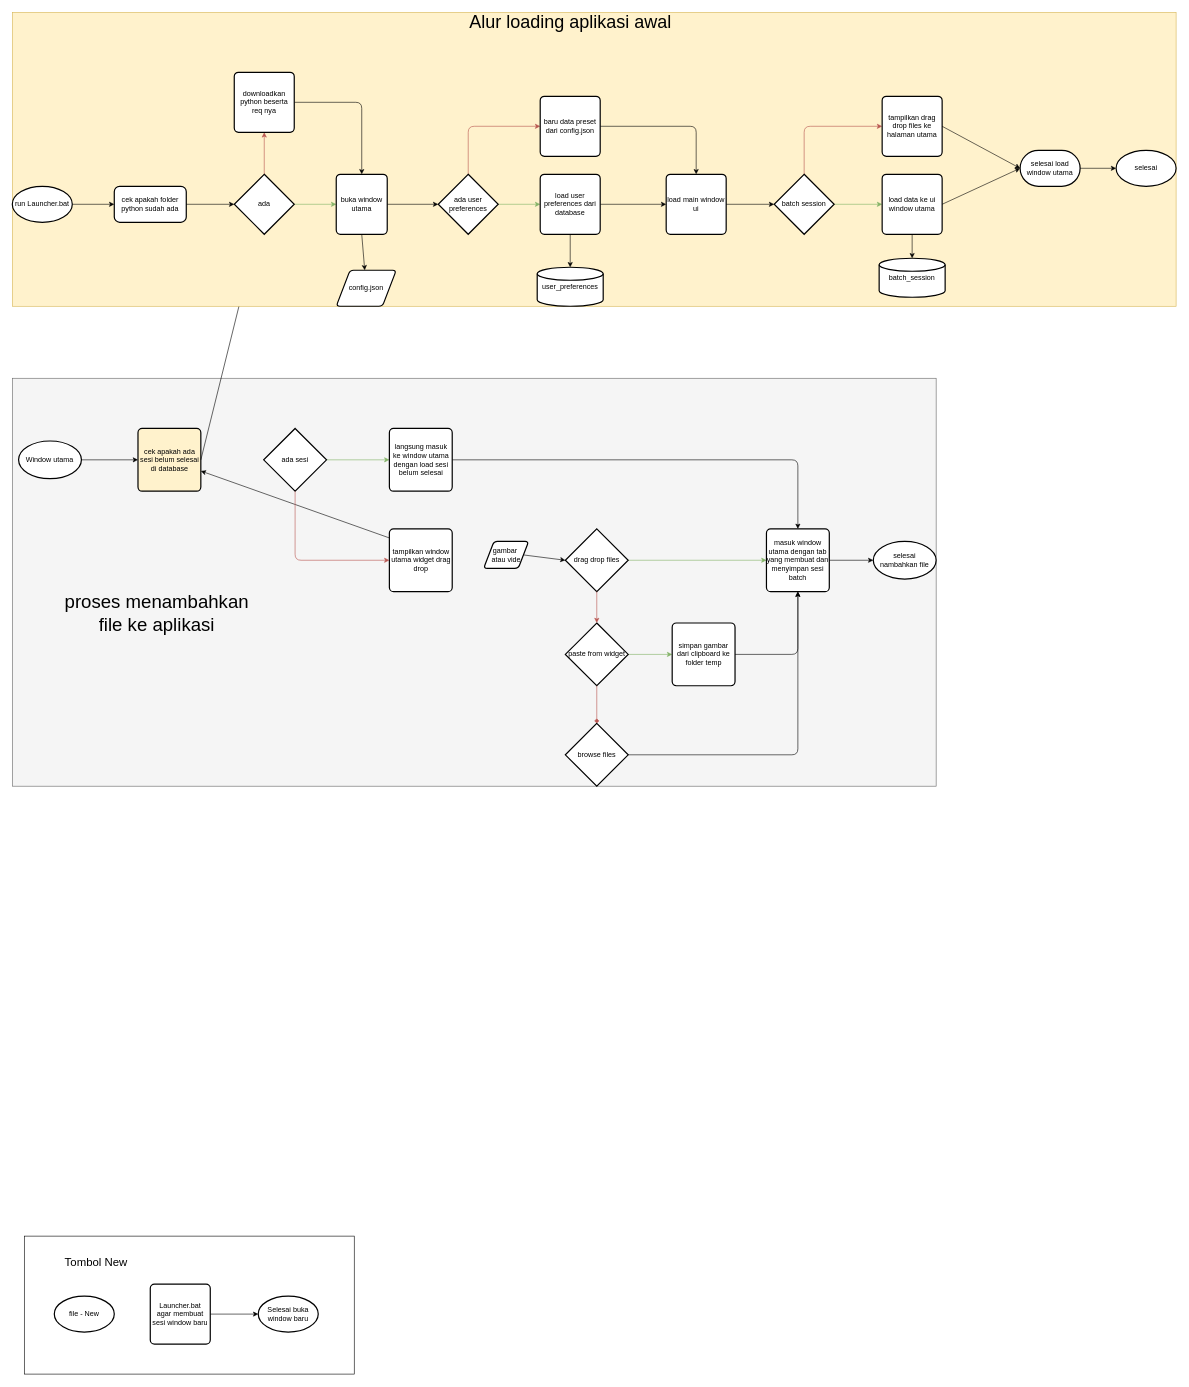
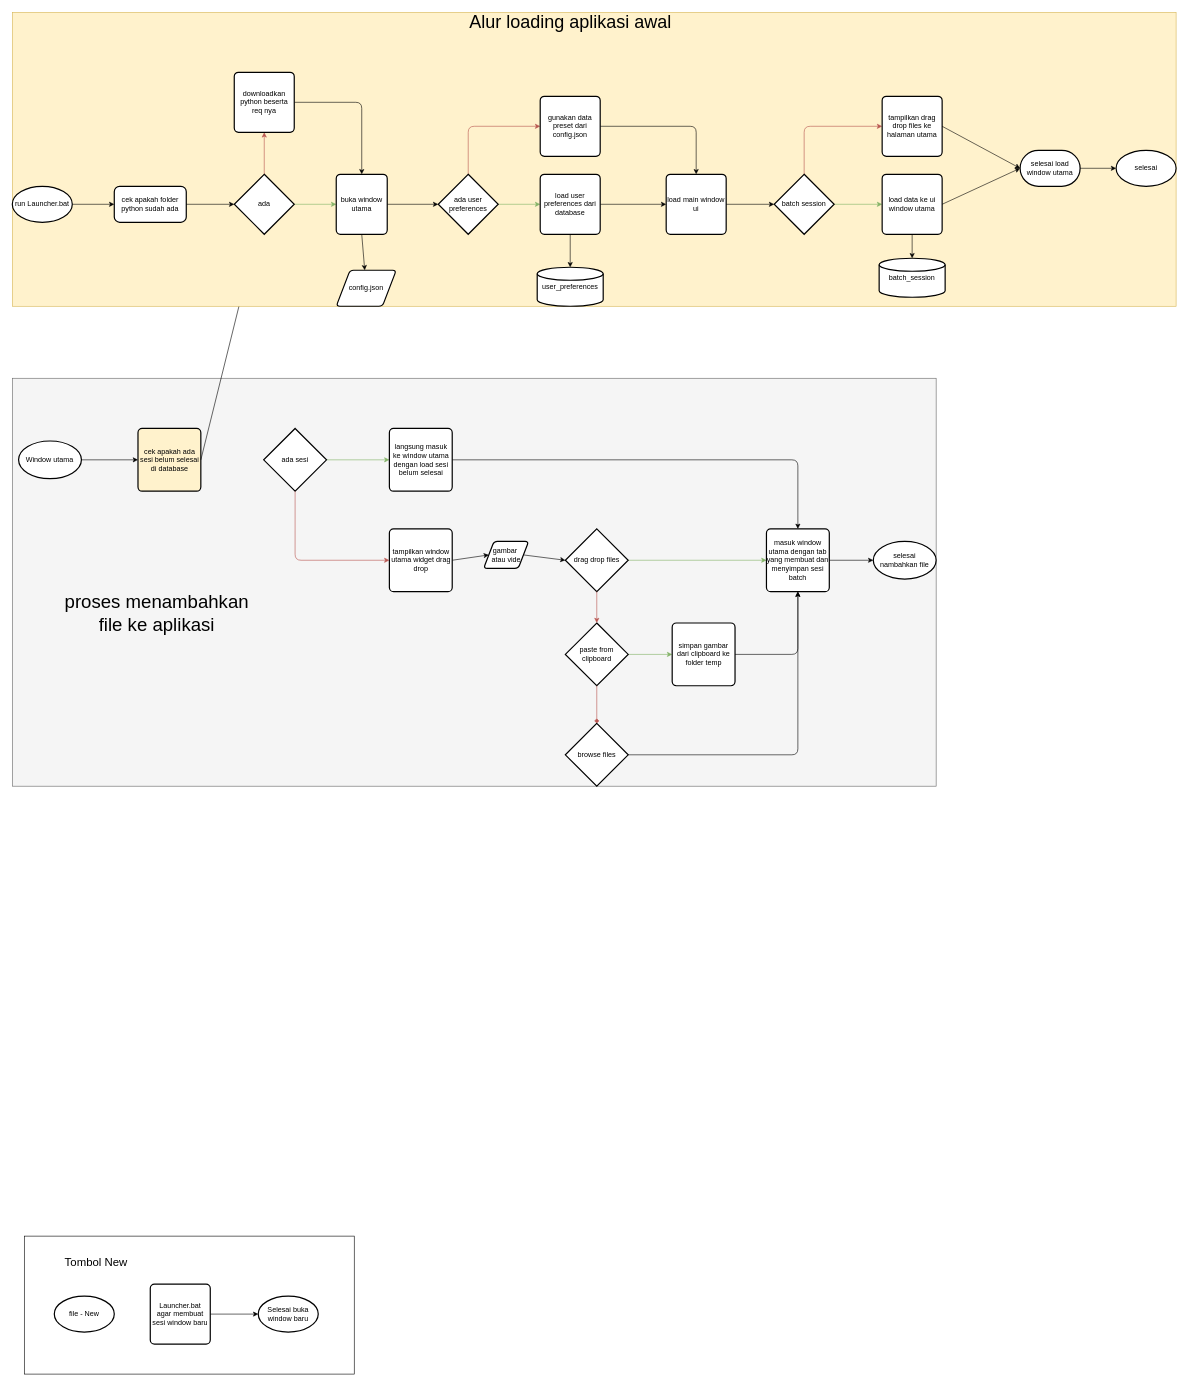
node "baru data preset dari config.json": label "baru data preset dari config.json" -> "gunakan data preset dari config.json"
edge "tampilkan window utama widget drag drop" -> "cek apakah ada sesi belum selesai di database": now "tampilkan window utama widget drag drop" -> "gambar atau vide"
node "paste from widget": label "paste from widget" -> "paste from clipboard"
